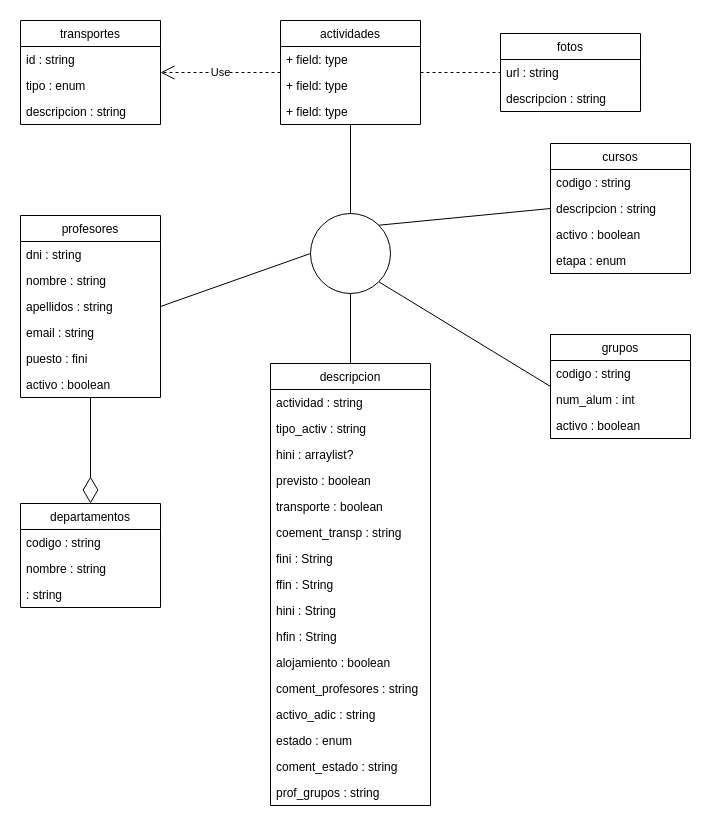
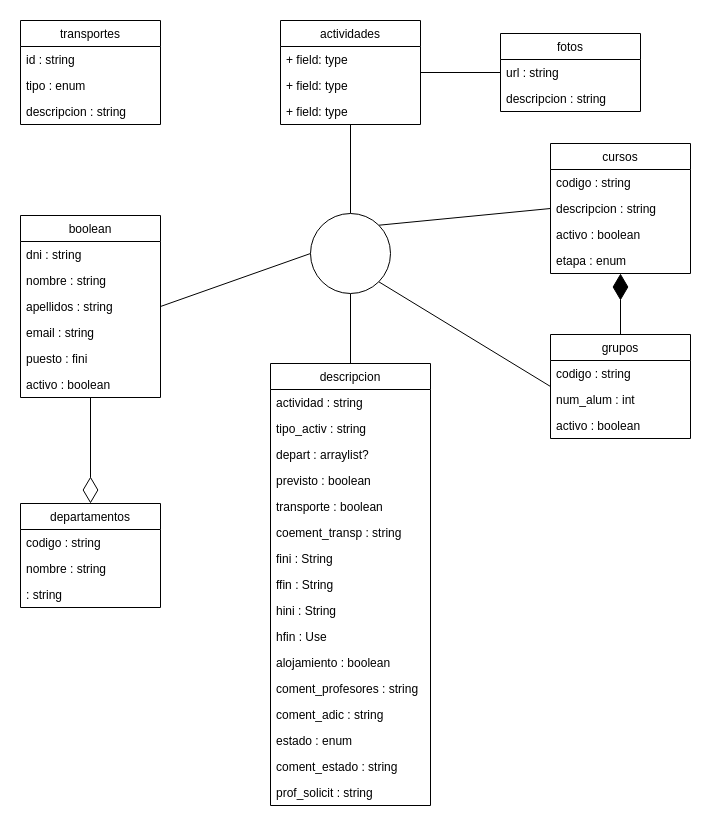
edge "actividades" -> "transportes": removed, label "Use"
edge "actividades" -- "fotos": style dashed -> solid
node "profesores": label "profesores" -> "boolean"
edge "grupos" -> "cursos": added
node "hini : arraylist?": label "hini : arraylist?" -> "depart : arraylist?"
node "hfin : String": label "hfin : String" -> "hfin : Use"
node "activo_adic : string": label "activo_adic : string" -> "coment_adic : string"
node "prof_grupos : string": label "prof_grupos : string" -> "prof_solicit : string"
